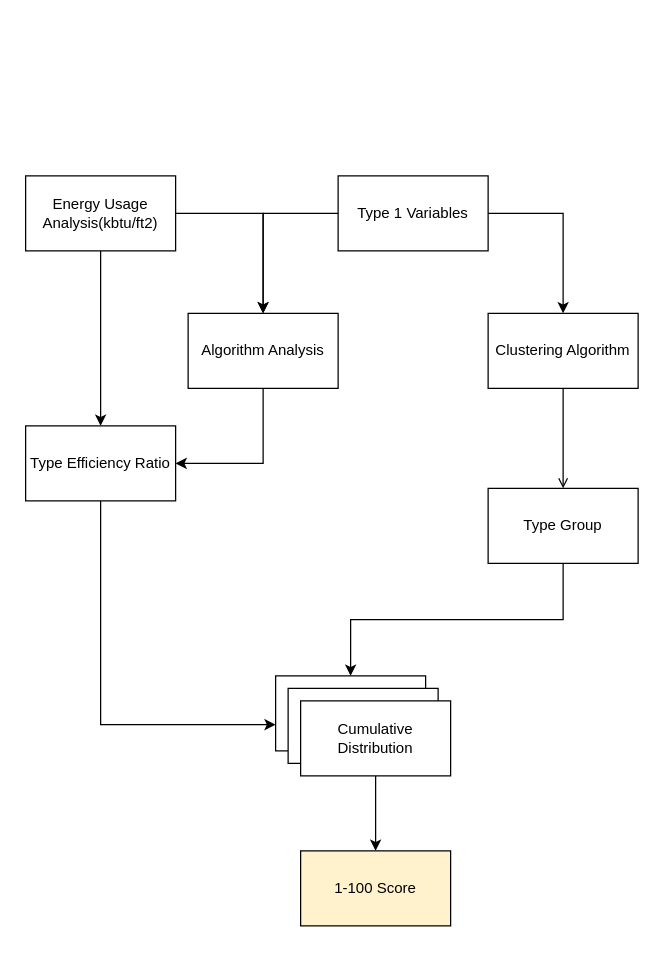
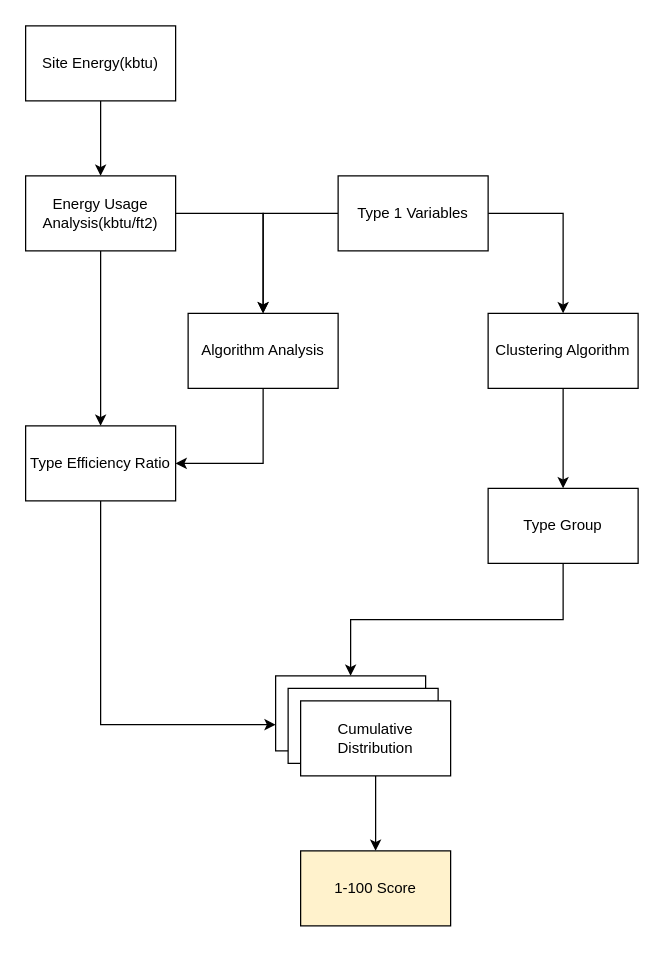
node "Site Energy(kbtu)": added
edge "Site Energy(kbtu)" -> "Energy Usage Analysis(kbtu/ft2)": added
edge "Clustering Algorithm" -> "Type Group": arrowhead open -> classic
